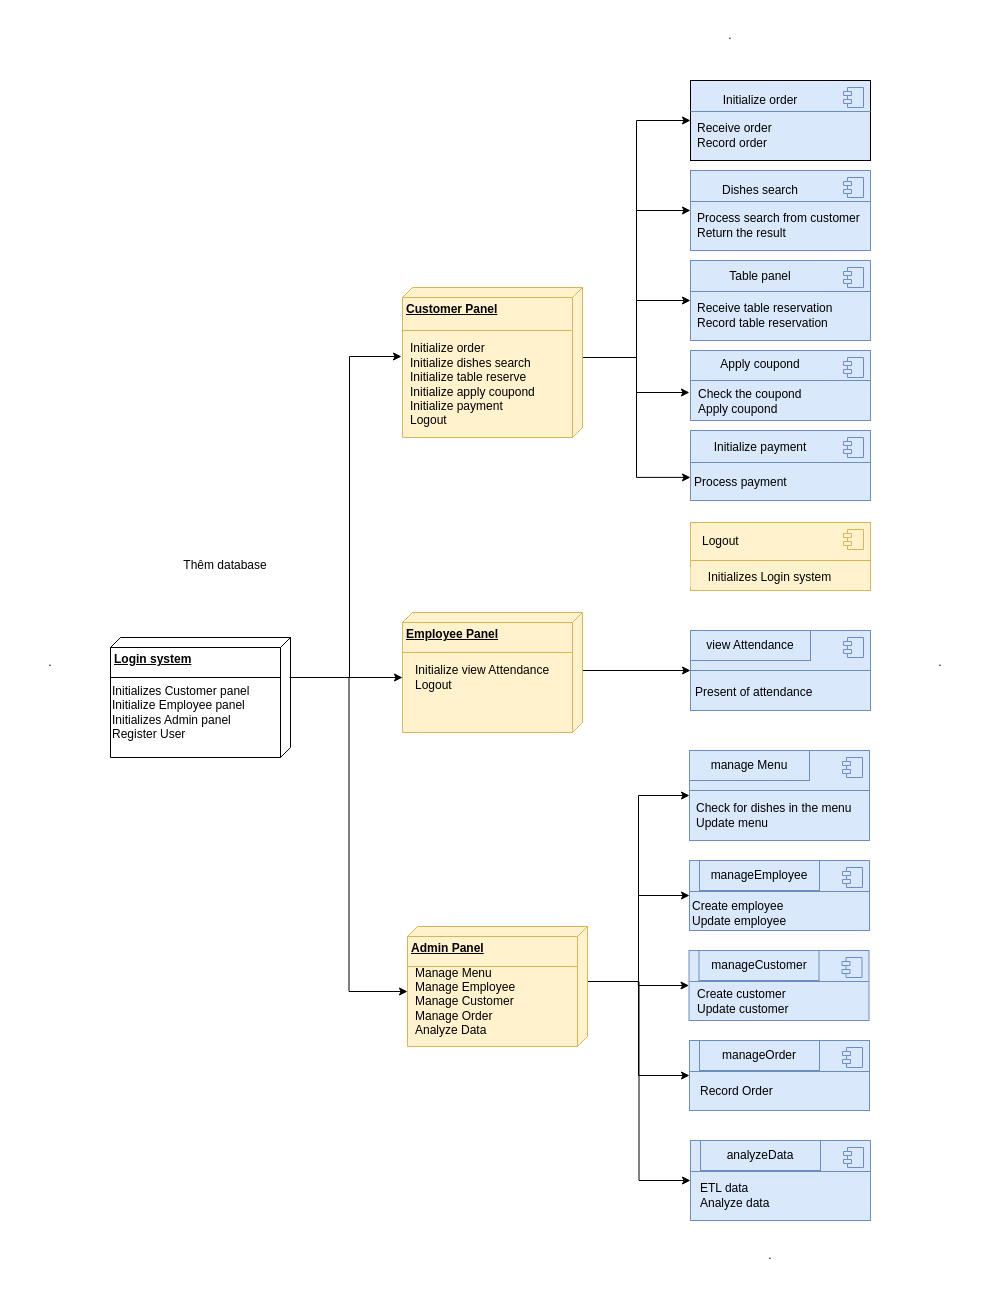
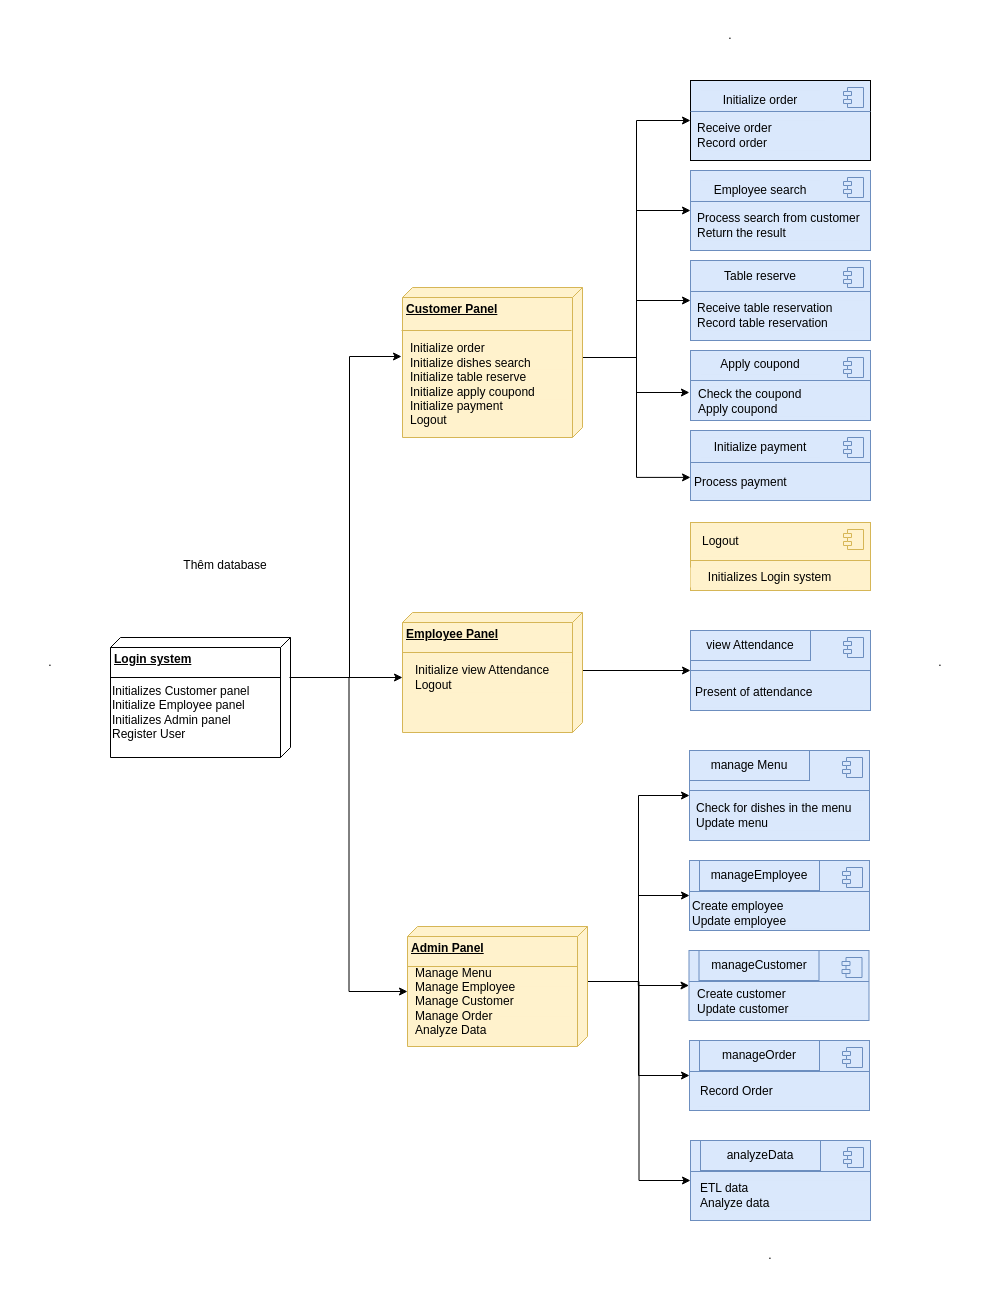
node "Dishes search": label "Dishes search" -> "Employee search"
node "Table panel": label "Table panel" -> "Table reserve"
